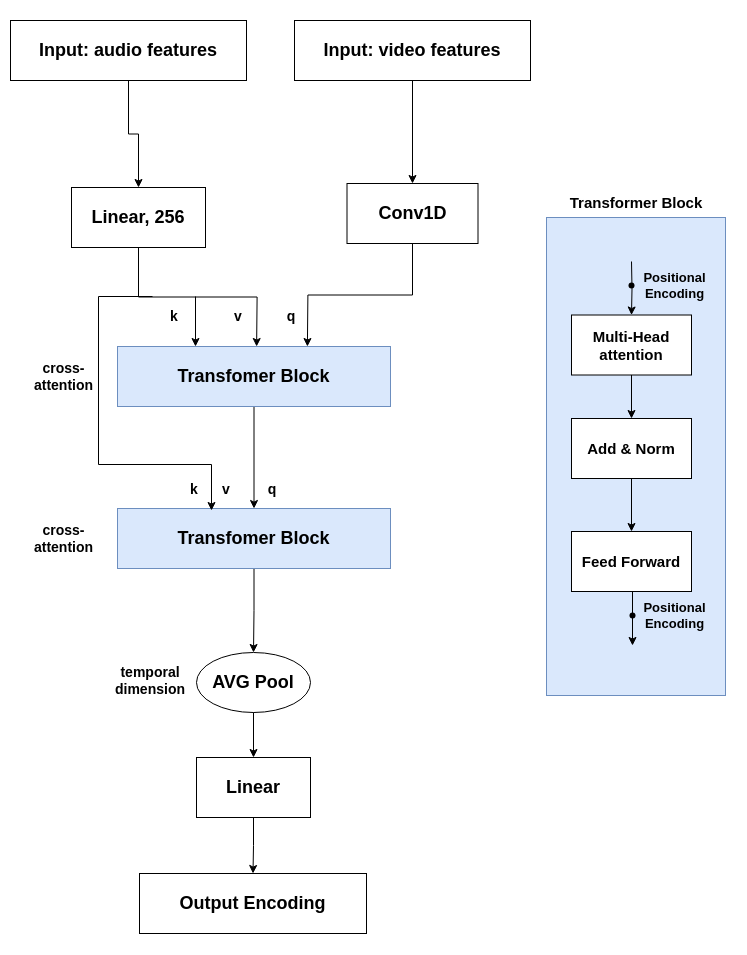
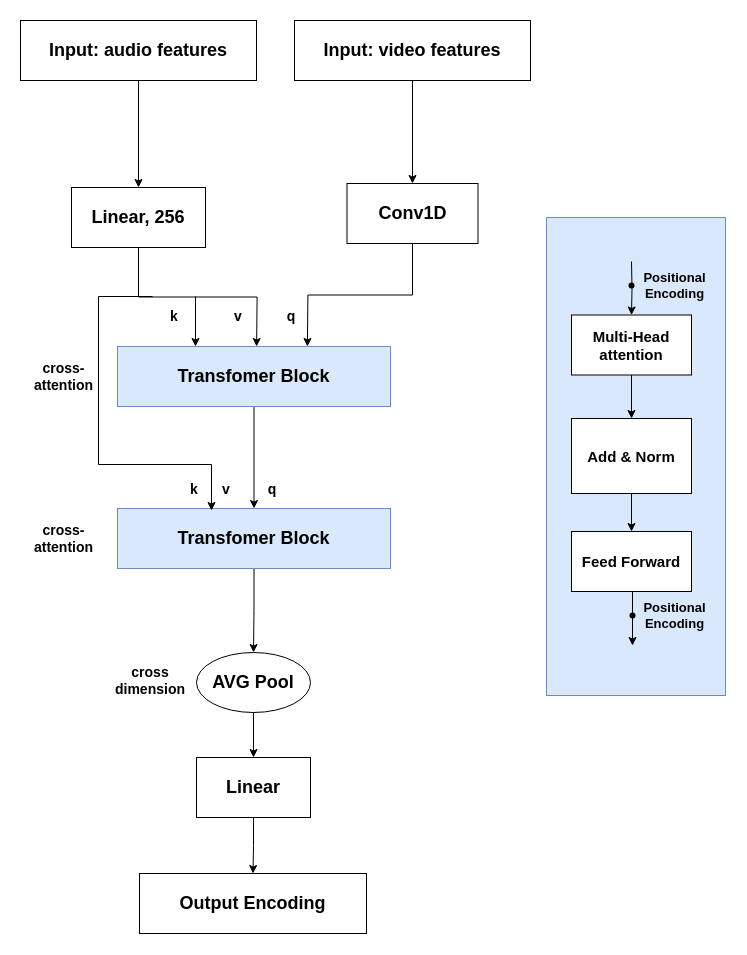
node "Input: audio features": moved (129, 51) -> (139, 51)
node "Transformer Block": removed
node "Add & Norm": size 120x60 -> 120x75
node "temporal dimension": label "temporal dimension" -> "cross dimension"
